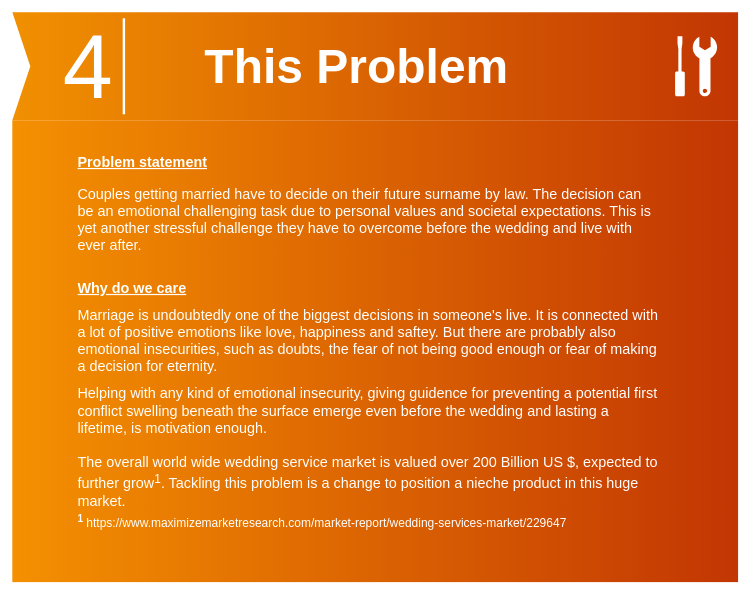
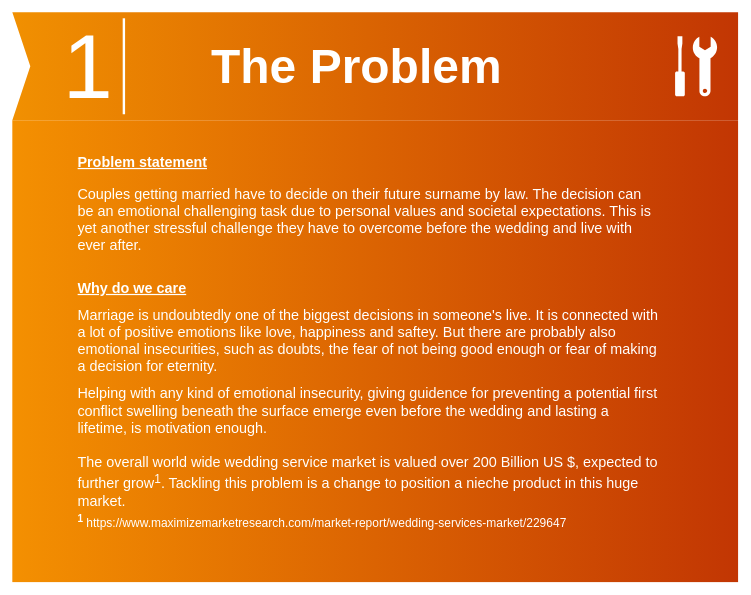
node "4": label "4" -> "1"
node "This Problem": label "This Problem" -> "The Problem"
